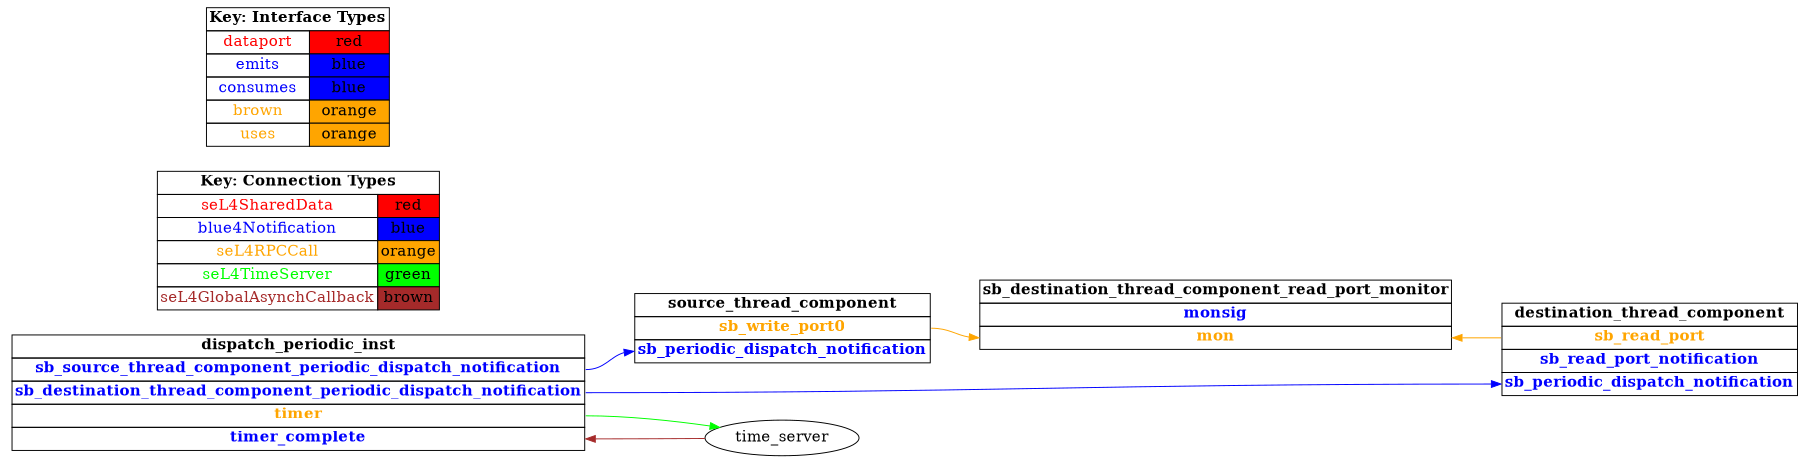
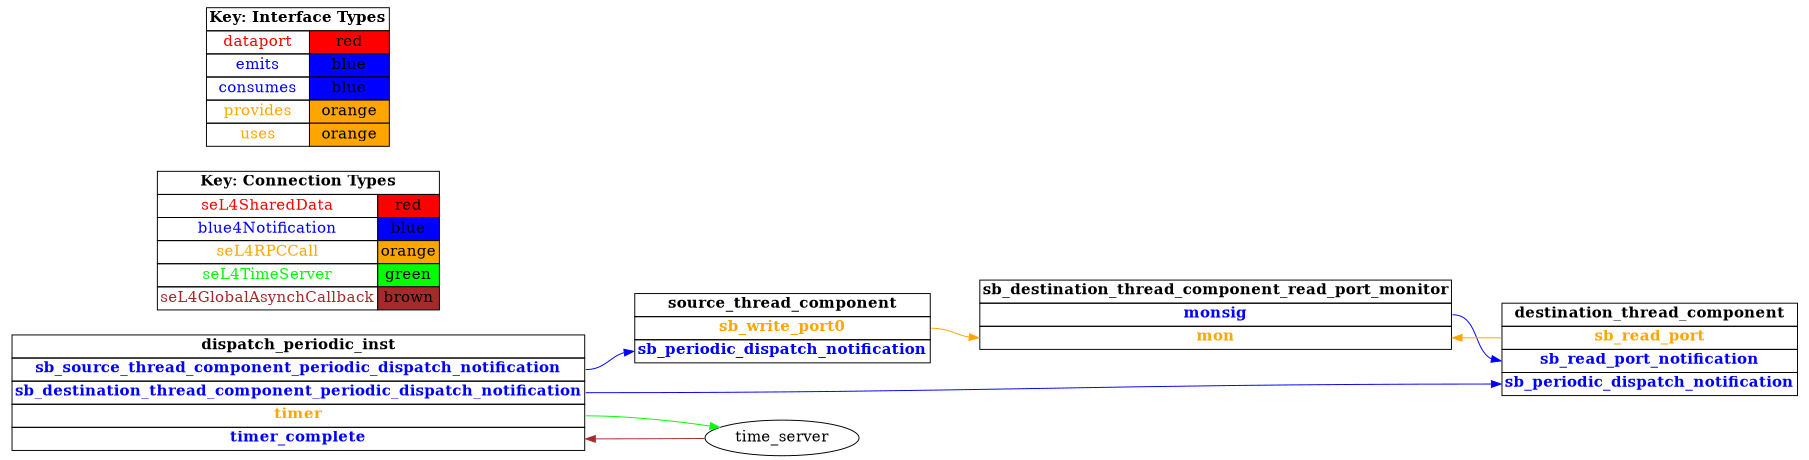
node "Key: Interface Types": text "brown" -> "provides"
edge "sb_destination_thread_component_read_port_monitor" -> "destination_thread_component": added
